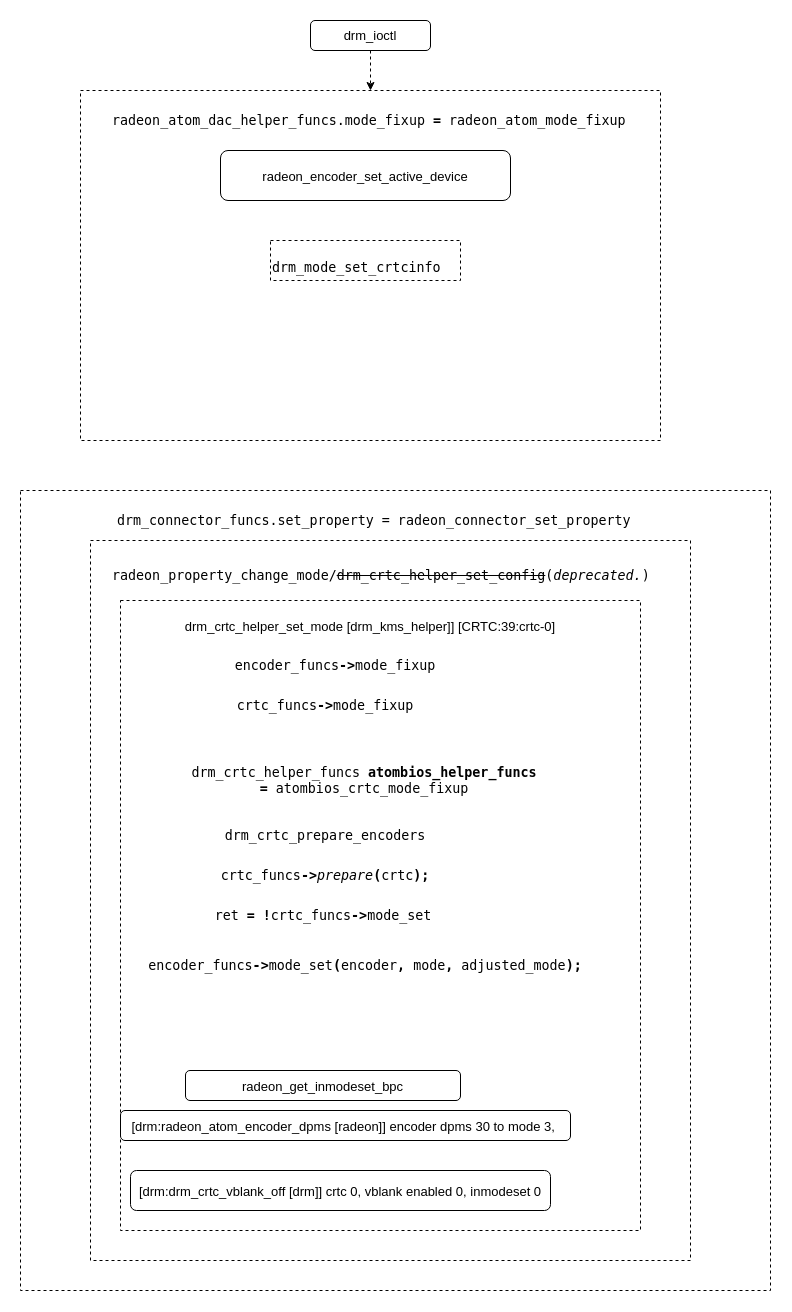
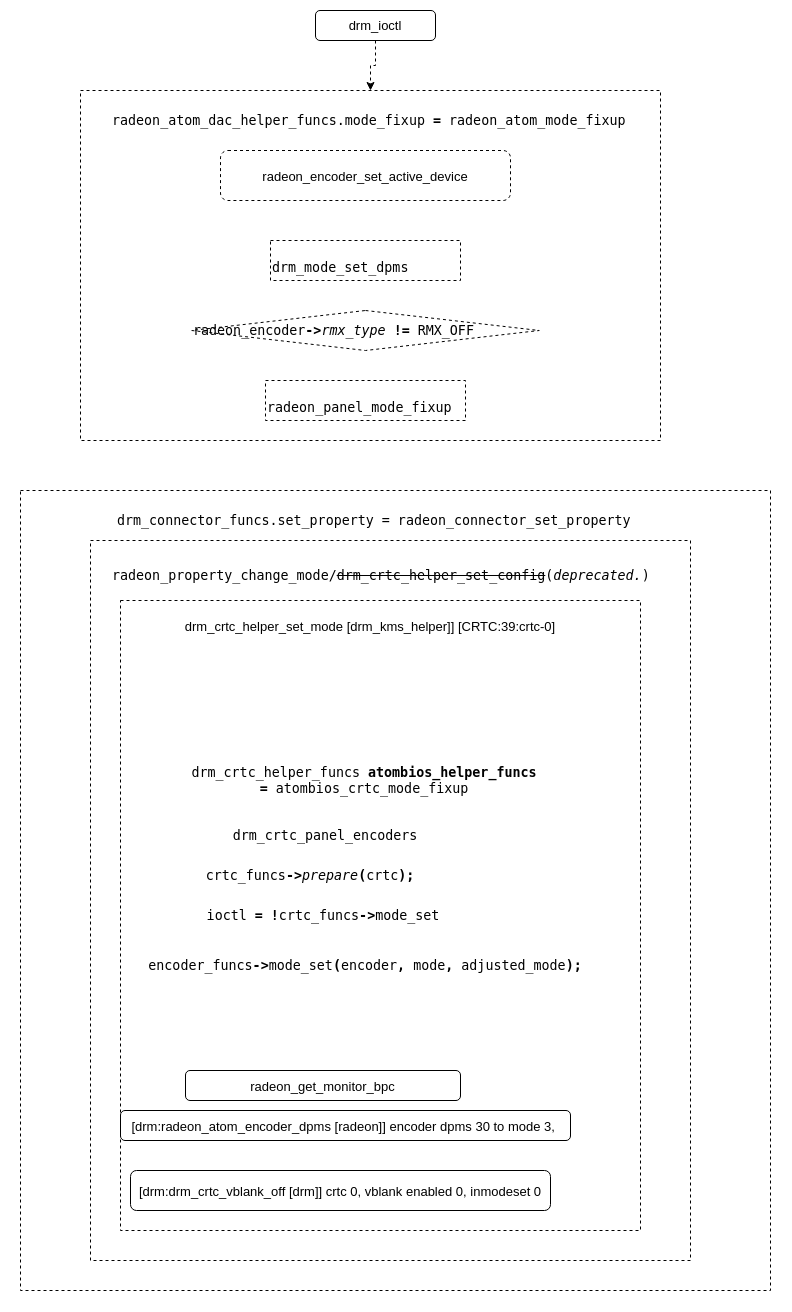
node "drm_ioctl": moved (371, 36) -> (376, 26)
node "radeon_encoder_set_active_device": style solid -> dashed
node "drm_mode_set_crtcinfo": label "drm_mode_set_crtcinfo" -> "drm_mode_set_dpms"
node "radeon_encoder->rmx_type != RMX_OFF": added
node "radeon_panel_mode_fixup": added
node "encoder_funcs->mode_fixup": removed
node "crtc_funcs->mode_fixup": removed
node "drm_crtc_prepare_encoders": label "drm_crtc_prepare_encoders" -> "drm_crtc_panel_encoders"
node "crtc_funcs->prepare(crtc);": moved (326, 876) -> (311, 876)
node "ret = !crtc_funcs->mode_set": label "ret = !crtc_funcs->mode_set" -> "ioctl = !crtc_funcs->mode_set"
node "radeon_get_inmodeset_bpc": label "radeon_get_inmodeset_bpc" -> "radeon_get_monitor_bpc"
